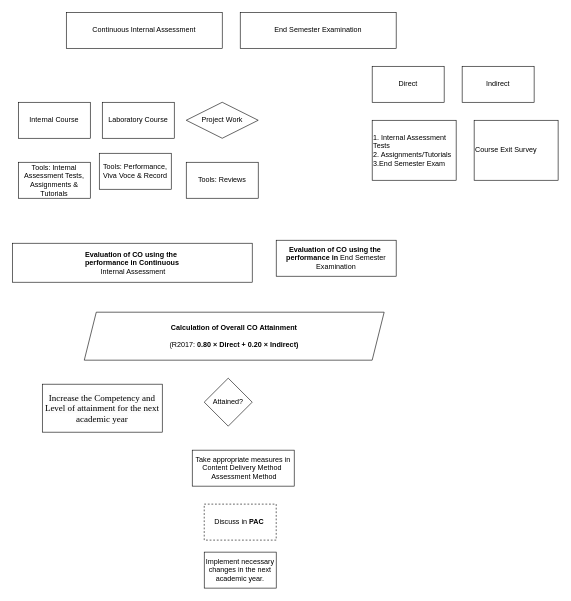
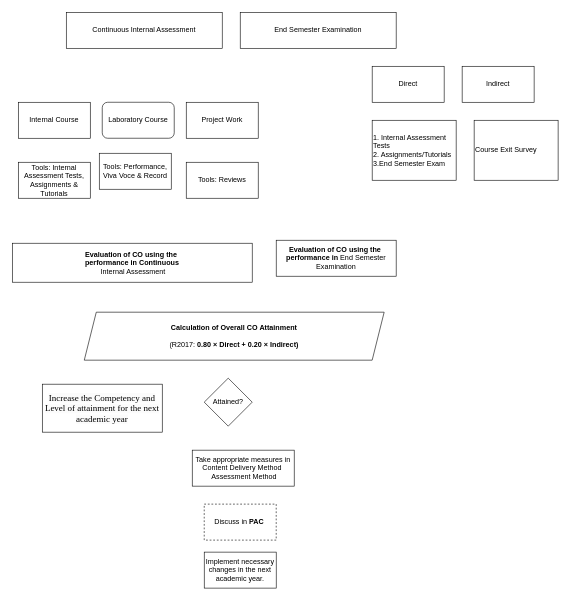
node "Laboratory Course": shape rectangle -> rounded rectangle
node "Project Work": shape diamond -> rectangle
